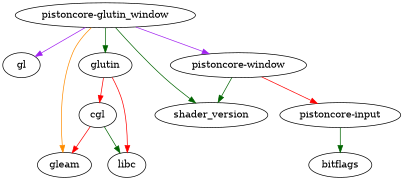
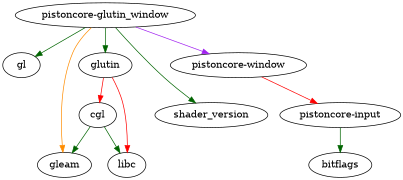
edge "pistoncore-glutin_window" -> "gl": color purple -> darkgreen
edge "pistoncore-window" -> "shader_version": removed
edge "cgl" -> "gleam": color red -> darkgreen
